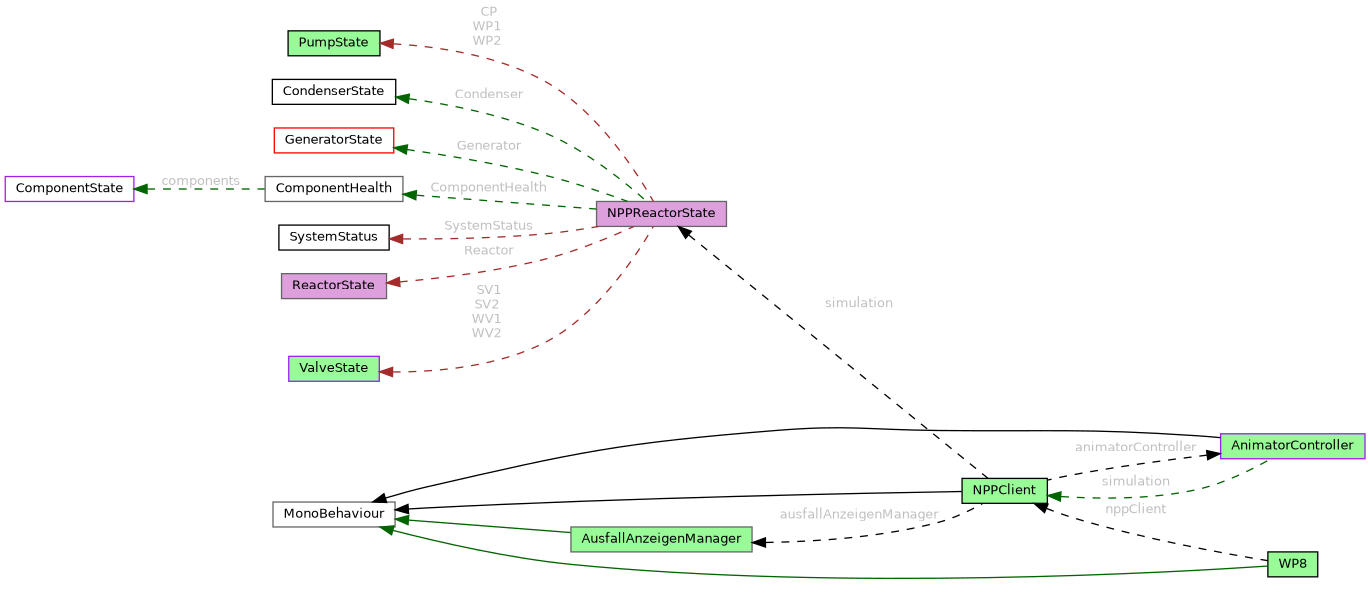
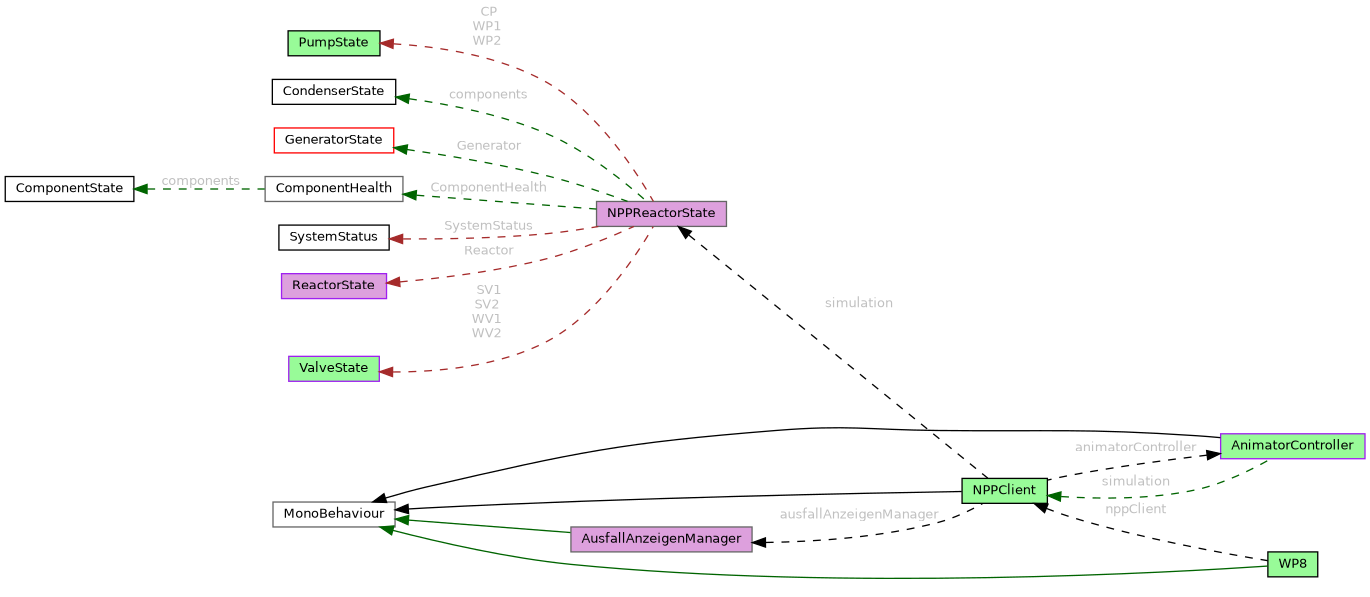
edge "NPPReactorState" -> "CondenserState": label " Condenser" -> " components"
node "ComponentState": color purple -> black
node "ReactorState": color gray40 -> purple
node "AusfallAnzeigenManager": fillcolor palegreen -> plum
